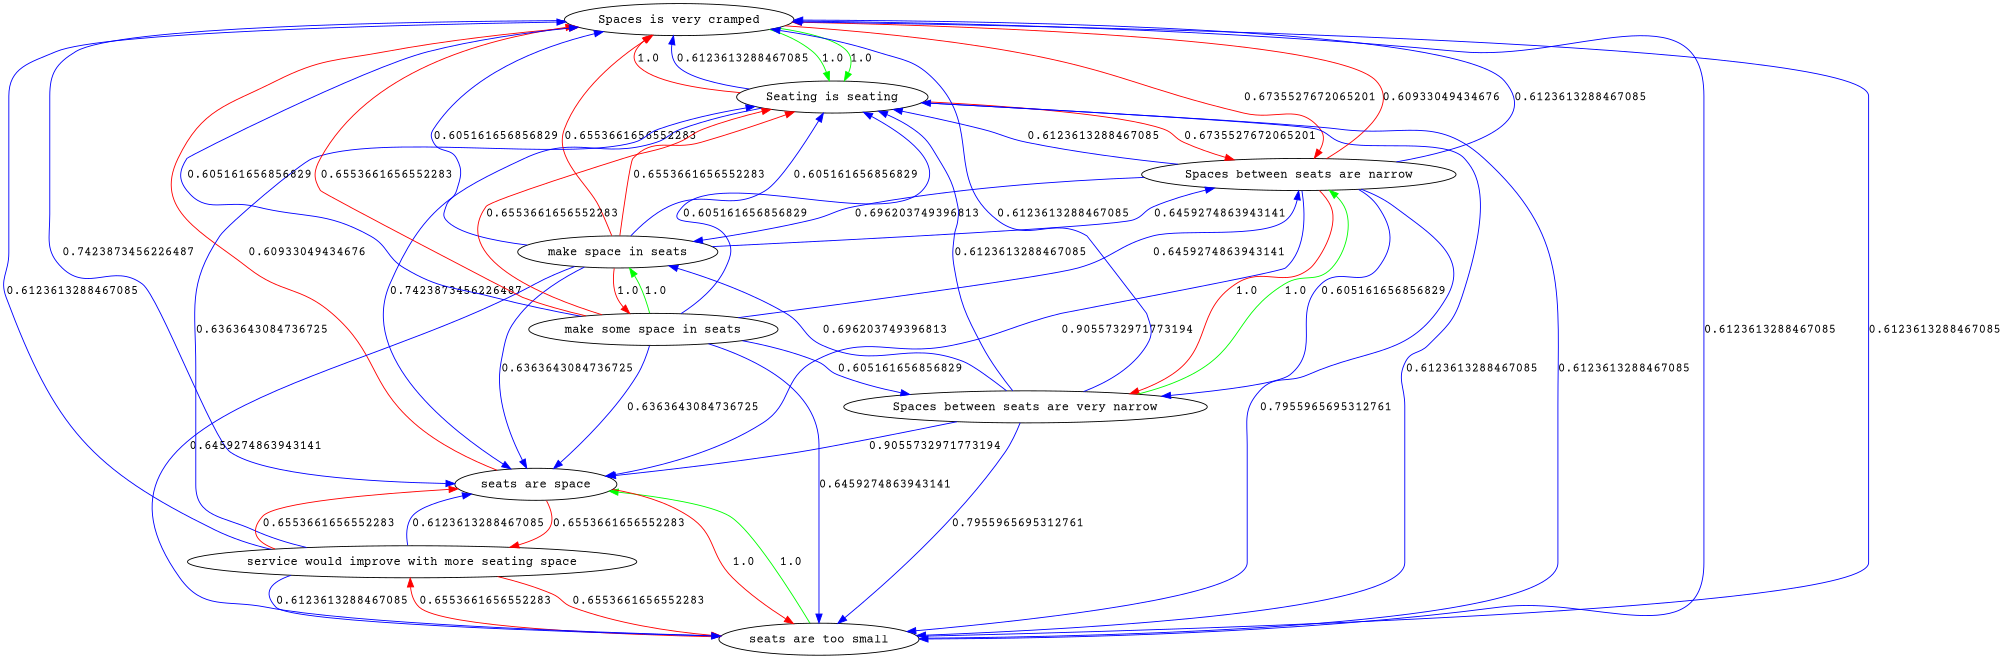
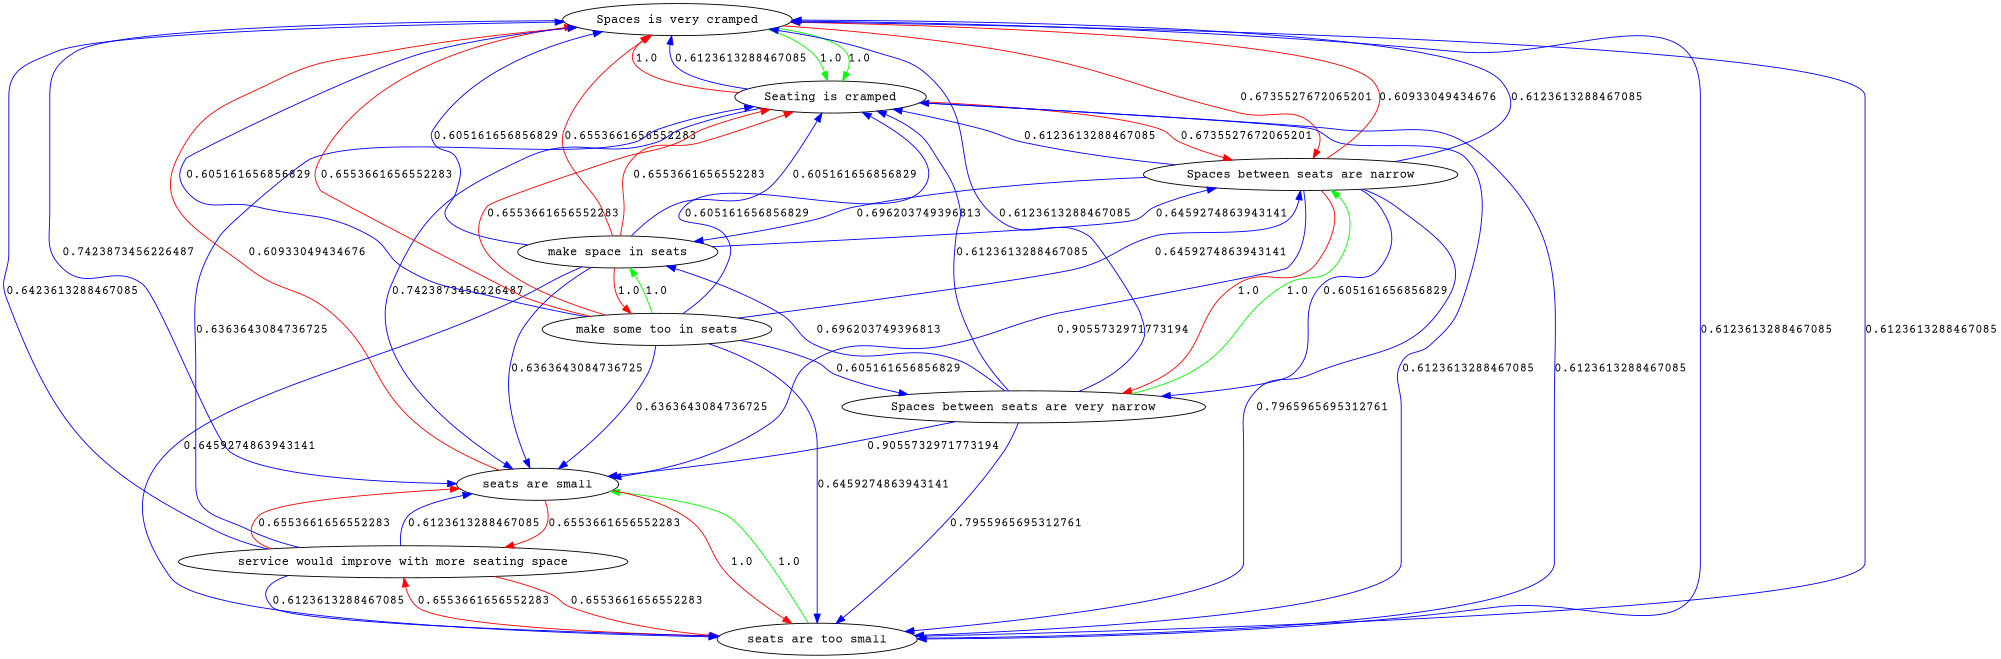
node "Seating is seating": label "Seating is seating" -> "Seating is cramped"
edge "service would improve with more seating space" -> "Spaces is very cramped": label "0.6123613288467085" -> "0.6423613288467085"
node "make some space in seats": label "make some space in seats" -> "make some too in seats"
edge "Spaces between seats are narrow" -> "seats are too small": label "0.7955965695312761" -> "0.7965965695312761"
node "seats are space": label "seats are space" -> "seats are small"
